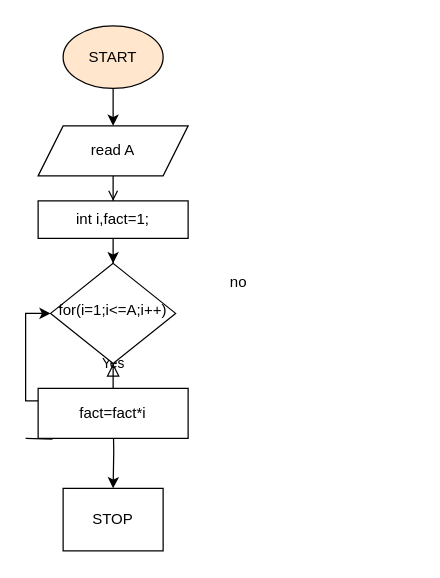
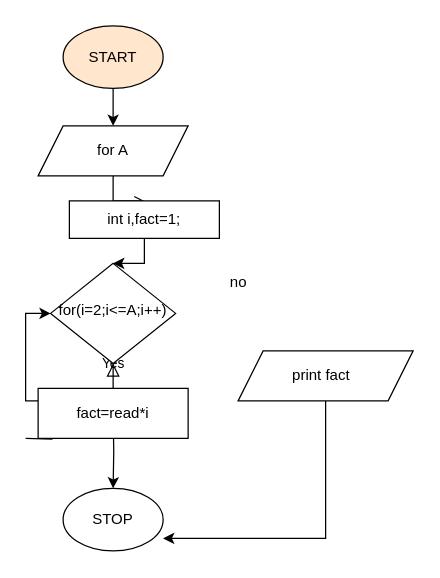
node "read A": label "read A" -> "for A"
node "int i,fact=1;": moved (113, 219) -> (144, 219)
node "for(i=1;i<=A;i++)": label "for(i=1;i<=A;i++)" -> "for(i=2;i<=A;i++)"
node "print fact": added
node "fact=fact*i": label "fact=fact*i" -> "fact=read*i"
node "STOP": shape rectangle -> ellipse
edge "print fact" -> "STOP": added
